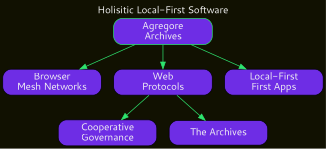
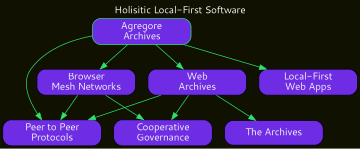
node "Web Protocols": label "Web Protocols" -> "Web Archives"
node "Local-First First Apps": label "Local-First First Apps" -> "Local-First Web Apps"
edge "Browser Mesh Networks" -> "Cooperative Governance": added
node "Peer to Peer Protocols": added
